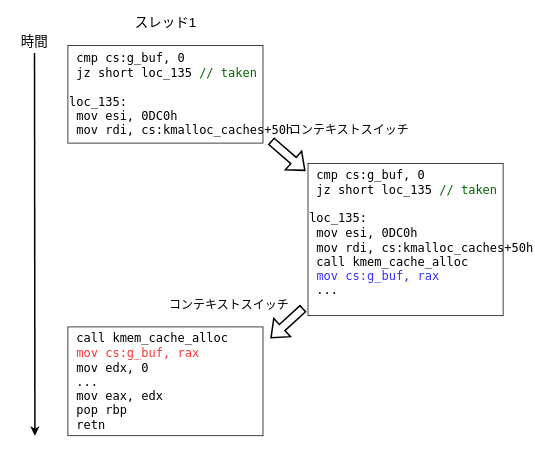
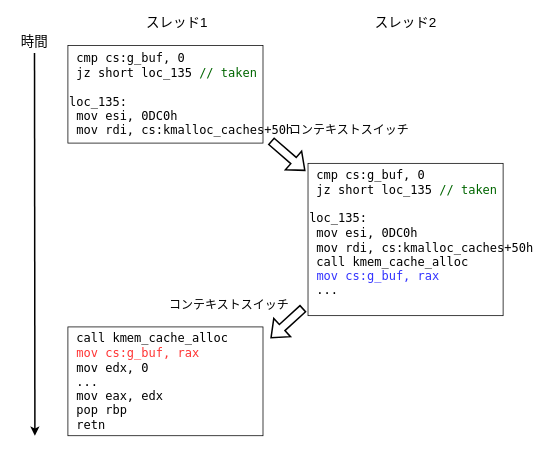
node "スレッド1": moved (165, 23) -> (177, 23)
node "スレッド2": added
